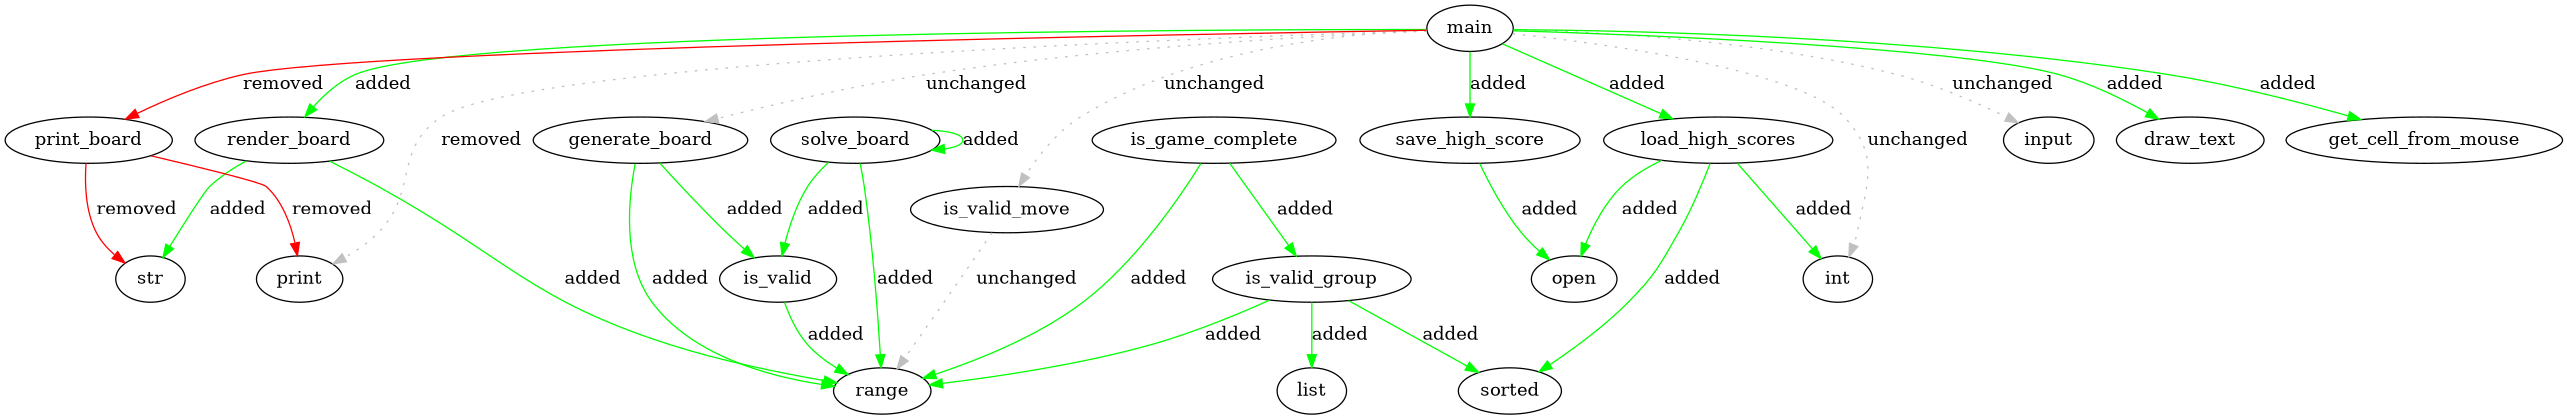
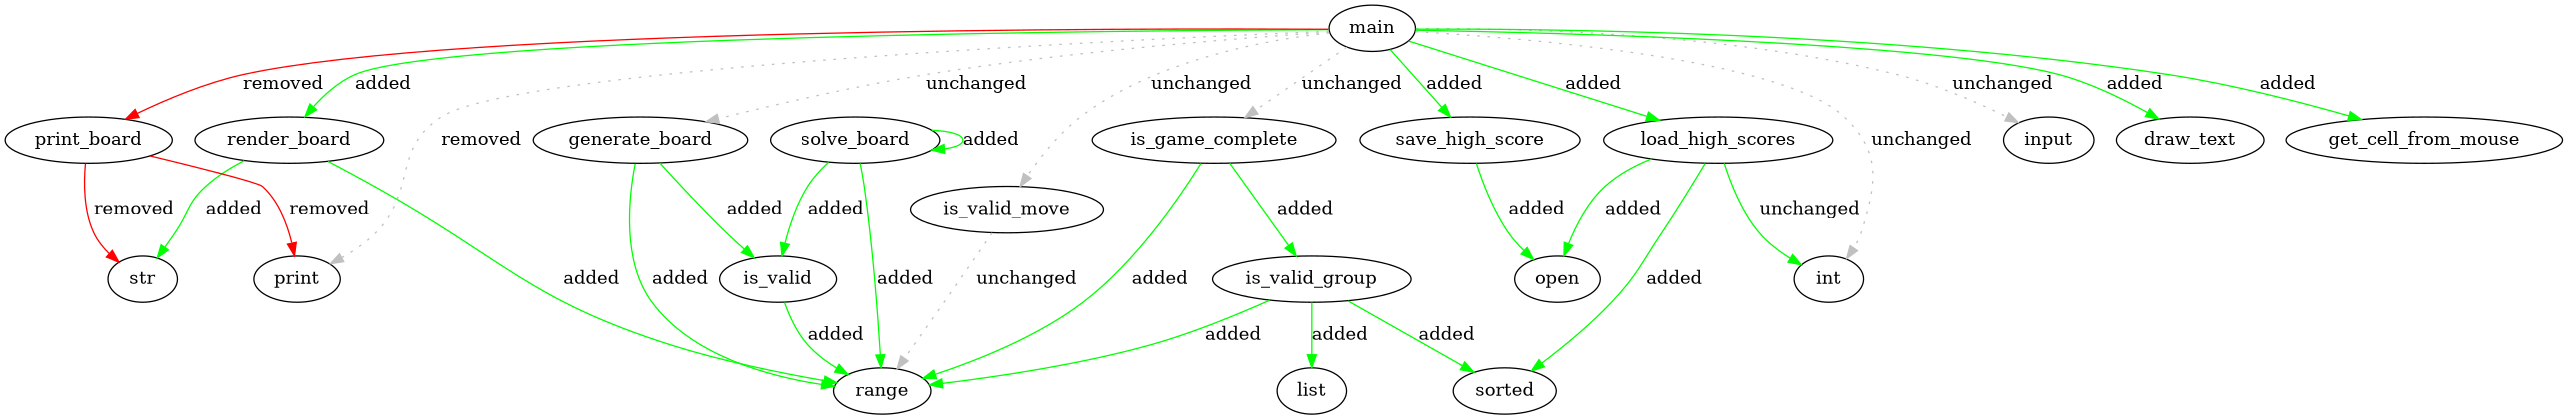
edge "main" -> "is_game_complete": added, label "unchanged"
edge "load_high_scores" -> "int": label "added" -> "unchanged"
